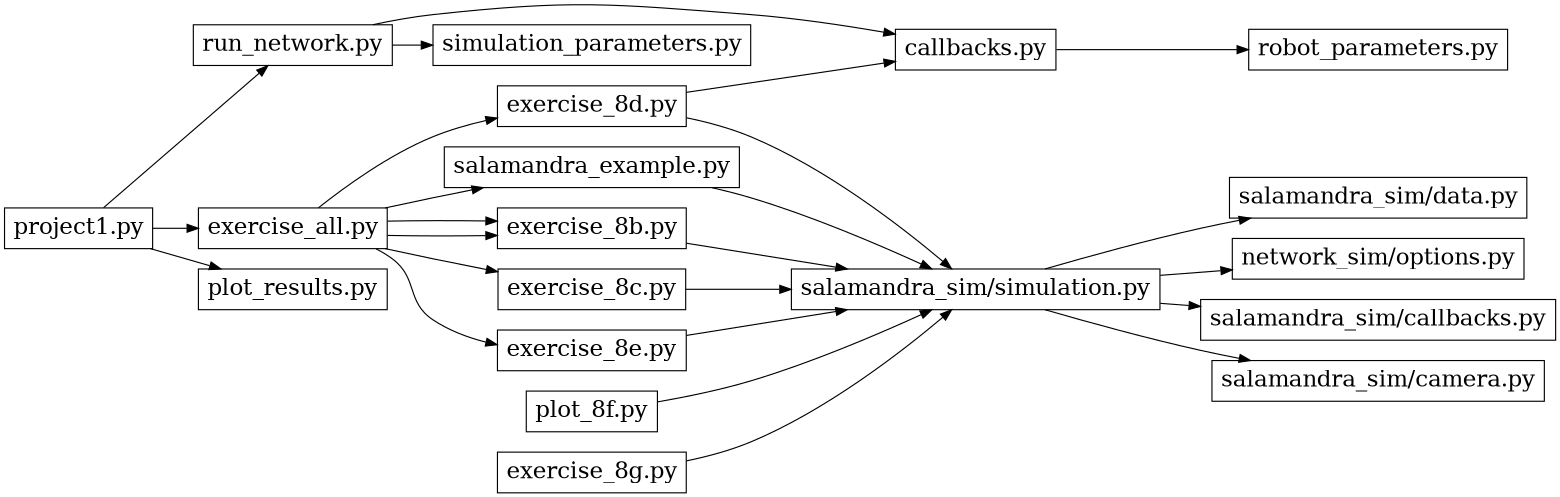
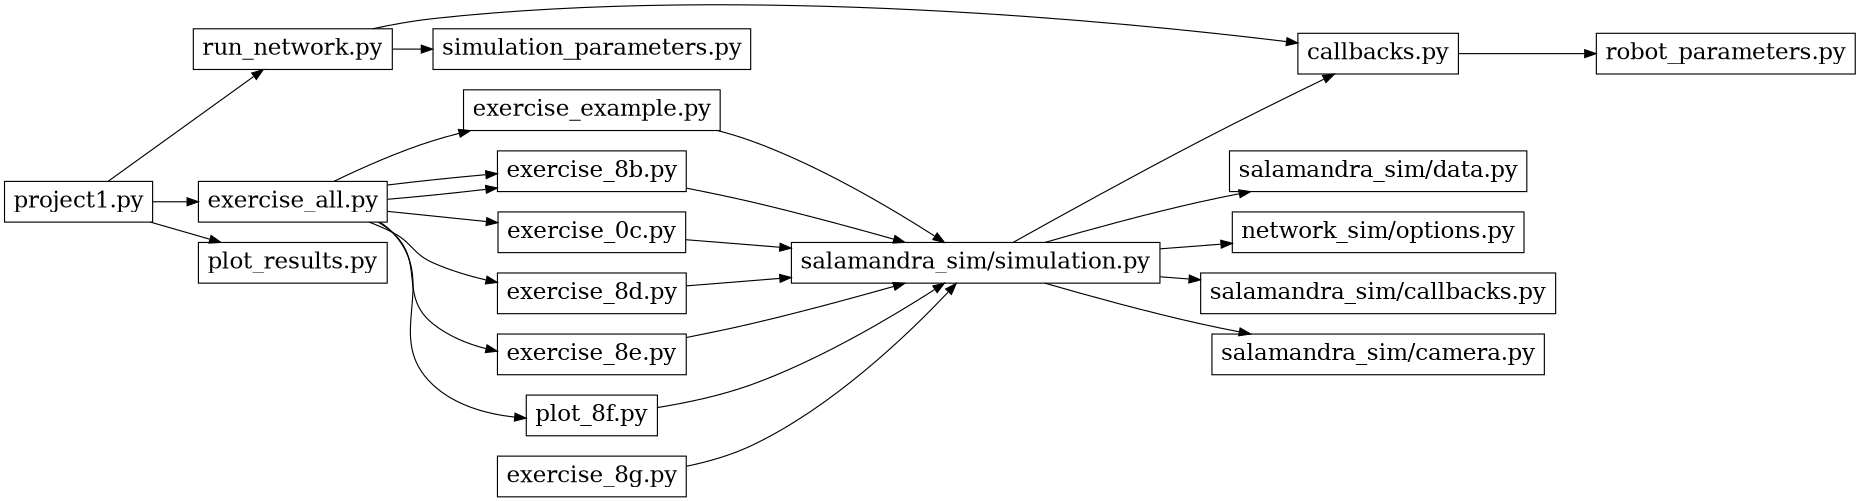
edge "exercise_8d.py" -> "callbacks.py": now "salamandra_sim/simulation.py" -> "callbacks.py"
node "salamandra_example.py": label "salamandra_example.py" -> "exercise_example.py"
node "exercise_8c.py": label "exercise_8c.py" -> "exercise_0c.py"
edge "exercise_all.py" -> "plot_8f.py": added
